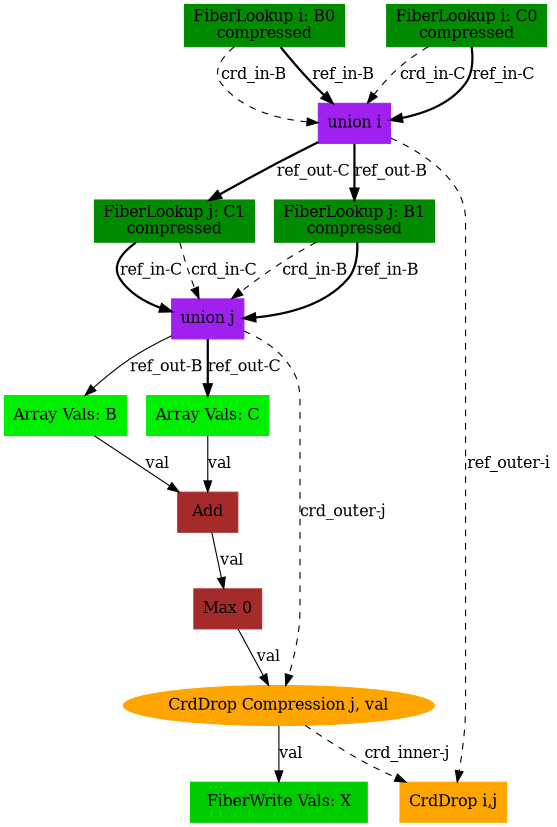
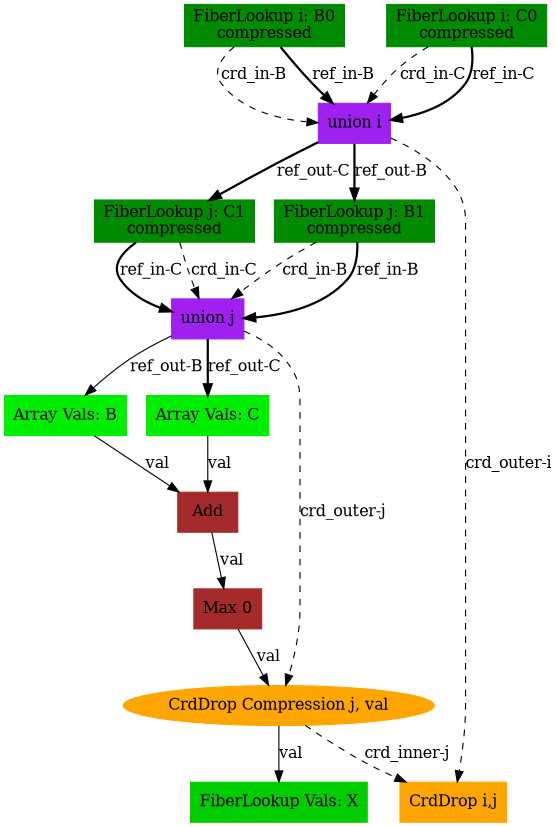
edge "union i" -> "CrdDrop i,j": label "ref_outer-i" -> "crd_outer-i"
node "FiberWrite Vals: X": label "FiberWrite Vals: X" -> "FiberLookup Vals: X"
